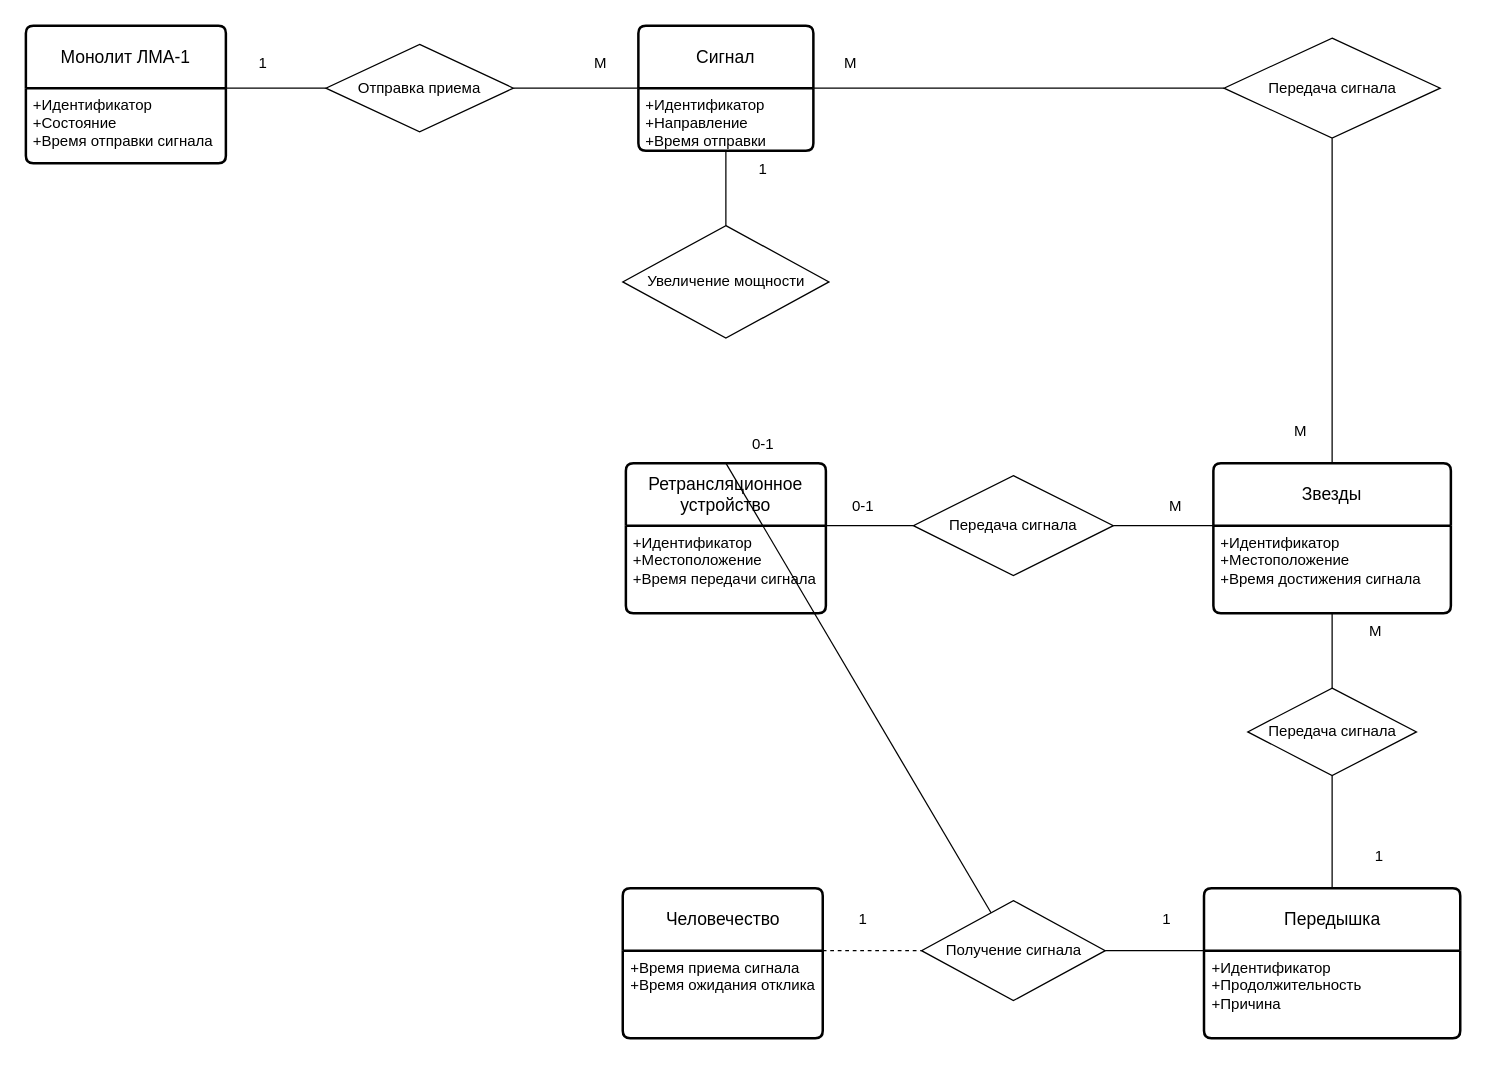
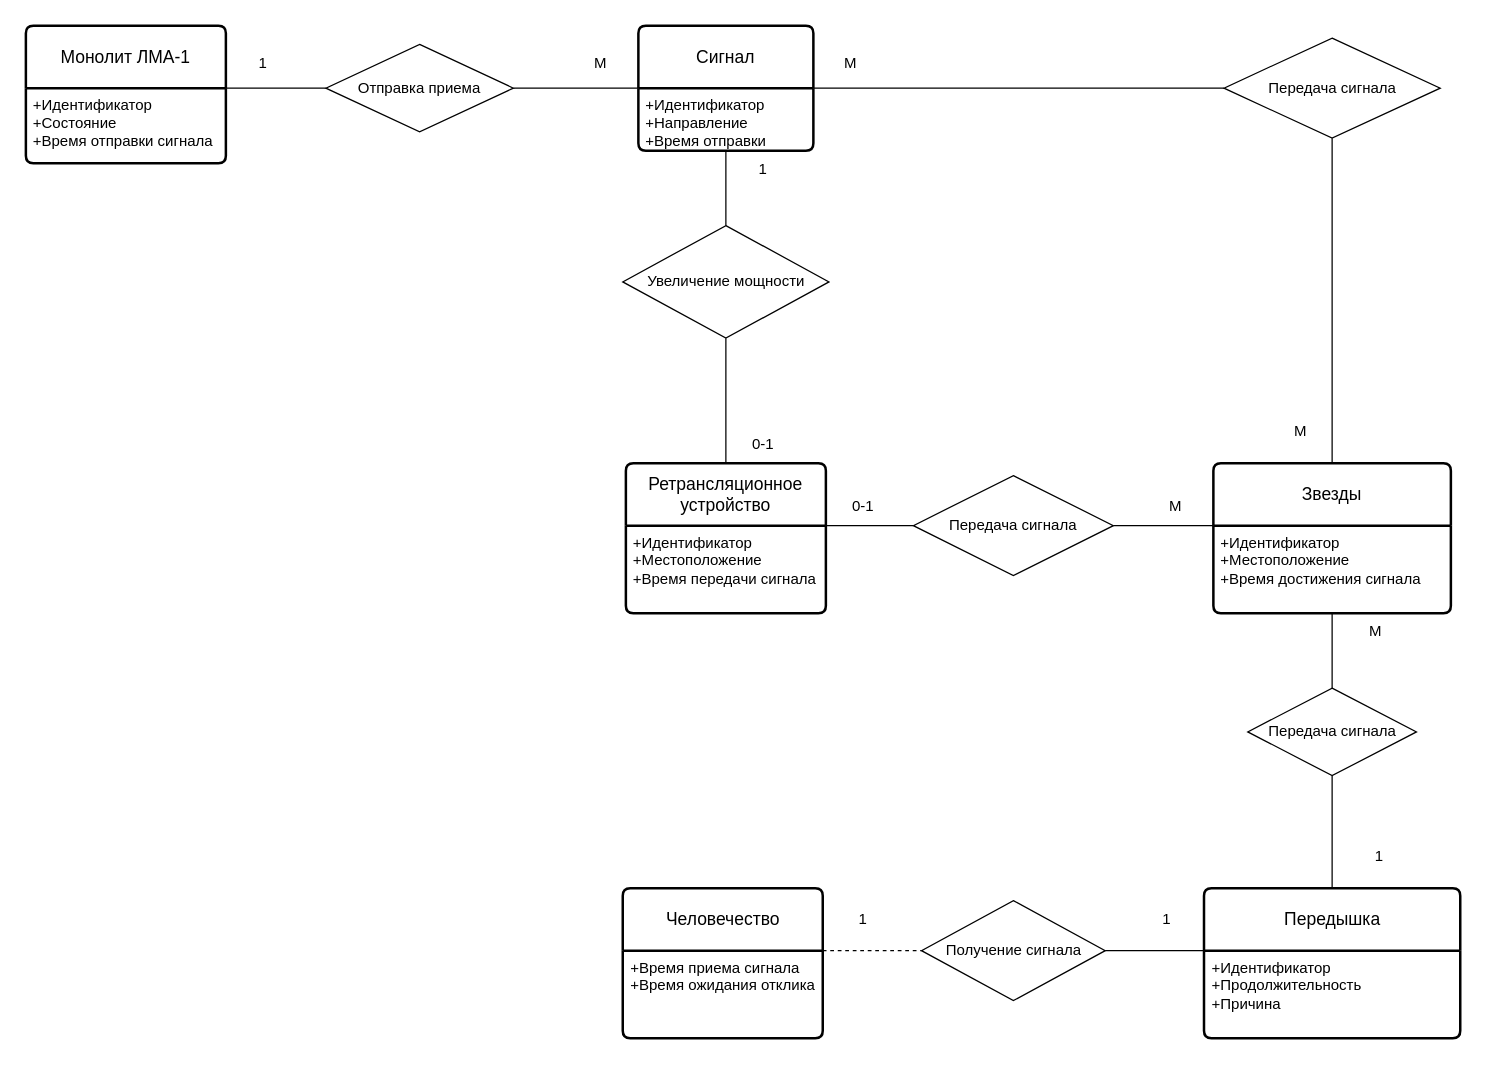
edge "Ретрансляционное устройство" -- "Получение сигнала": now "Ретрансляционное устройство" -- "Увеличение мощности"
